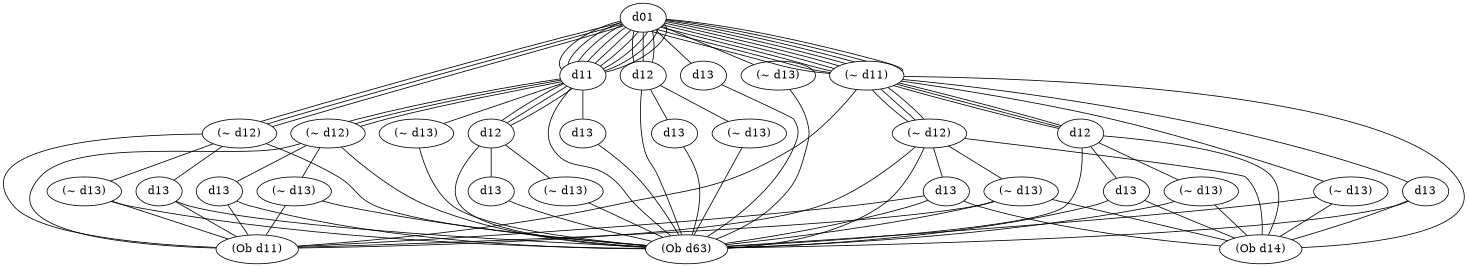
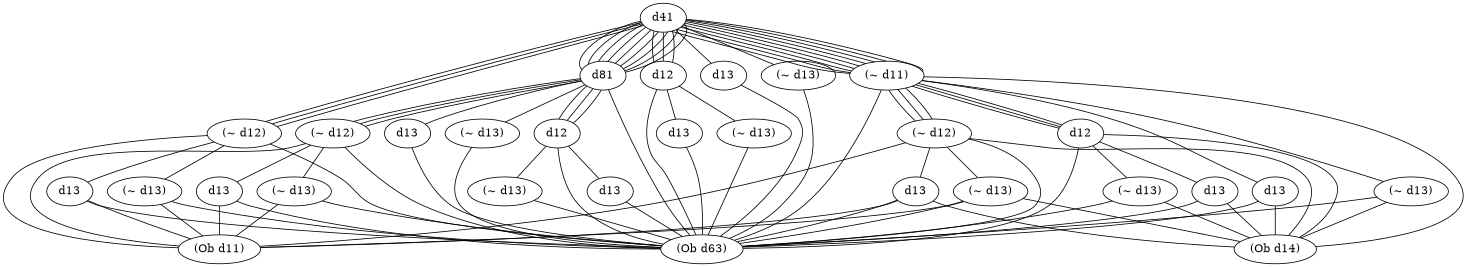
node "d01": label "d01" -> "d41"
node "d11": label "d11" -> "d81"
edge "(~ d11)" -- "(Ob d11)": now "(~ d11)" -- "(Ob d63)"
